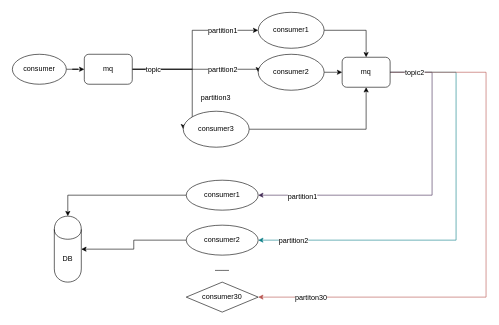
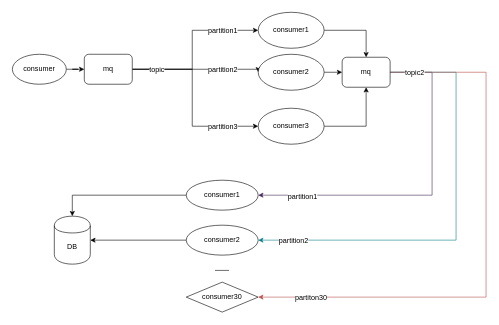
node "consumer3": moved (216, 129) -> (291, 126)
node "DB": size 27x66 -> 36x48
